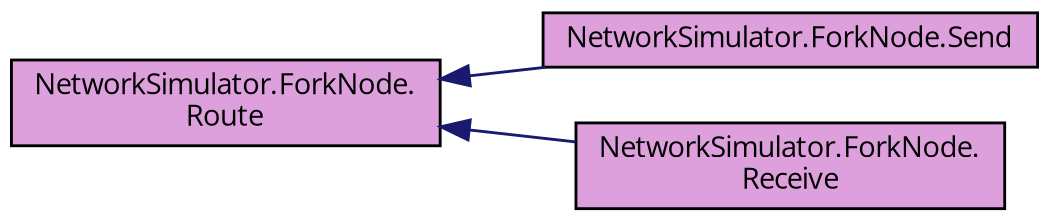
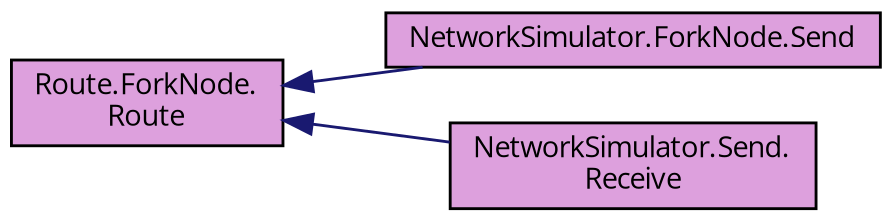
node "NetworkSimulator.ForkNode. Route": label "NetworkSimulator.ForkNode. Route" -> "Route.ForkNode. Route"
node "NetworkSimulator.ForkNode. Receive": label "NetworkSimulator.ForkNode. Receive" -> "NetworkSimulator.Send. Receive"
